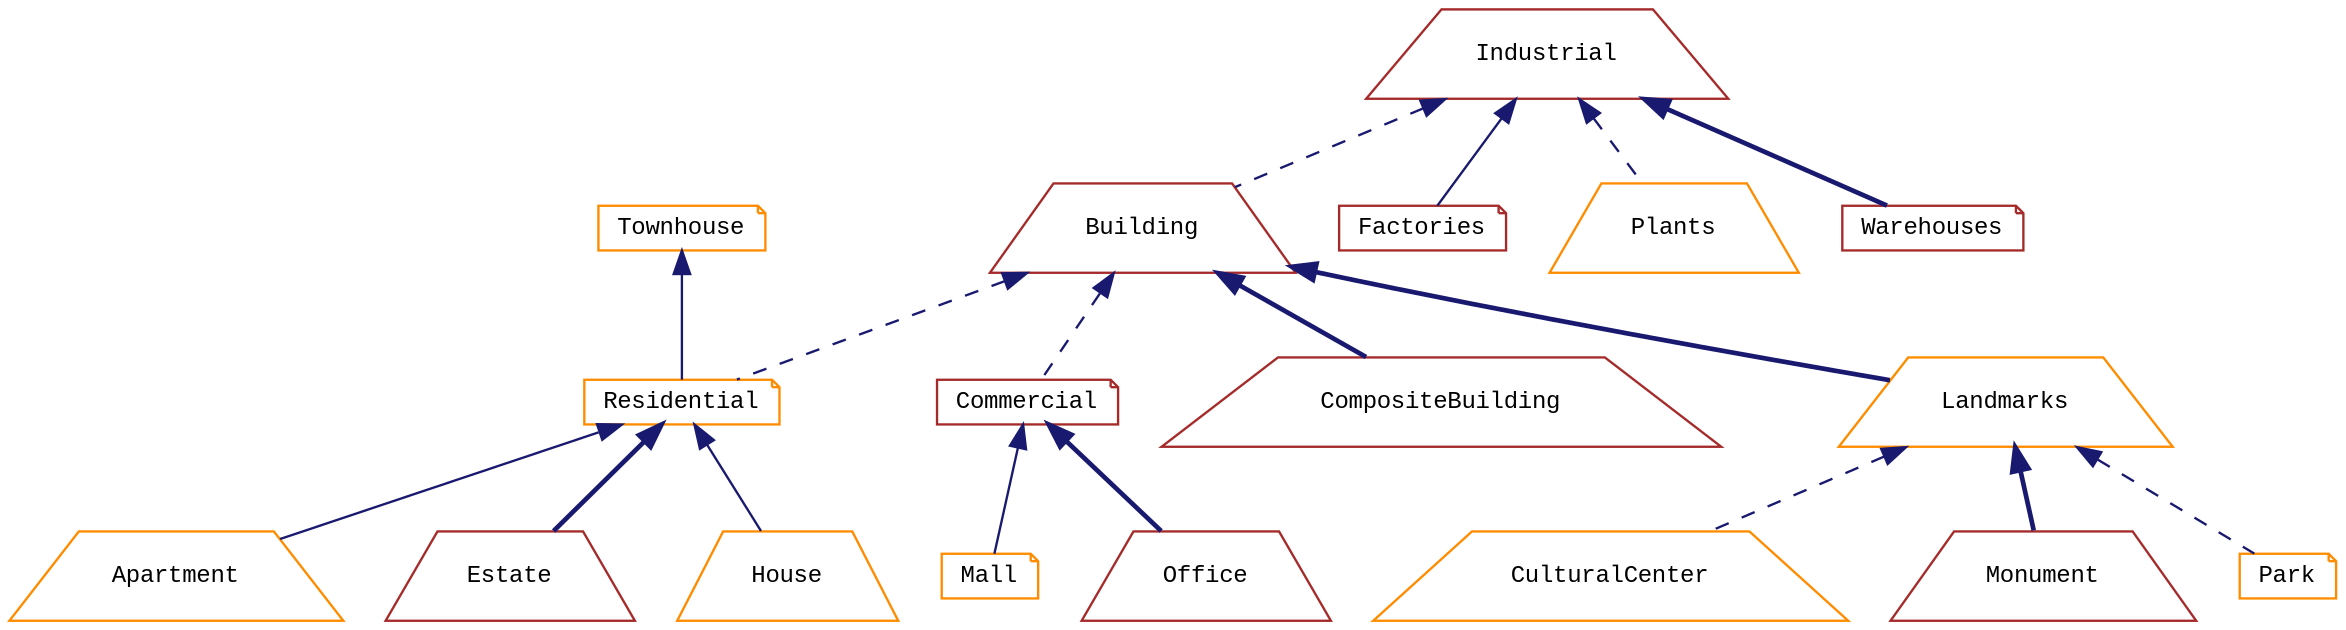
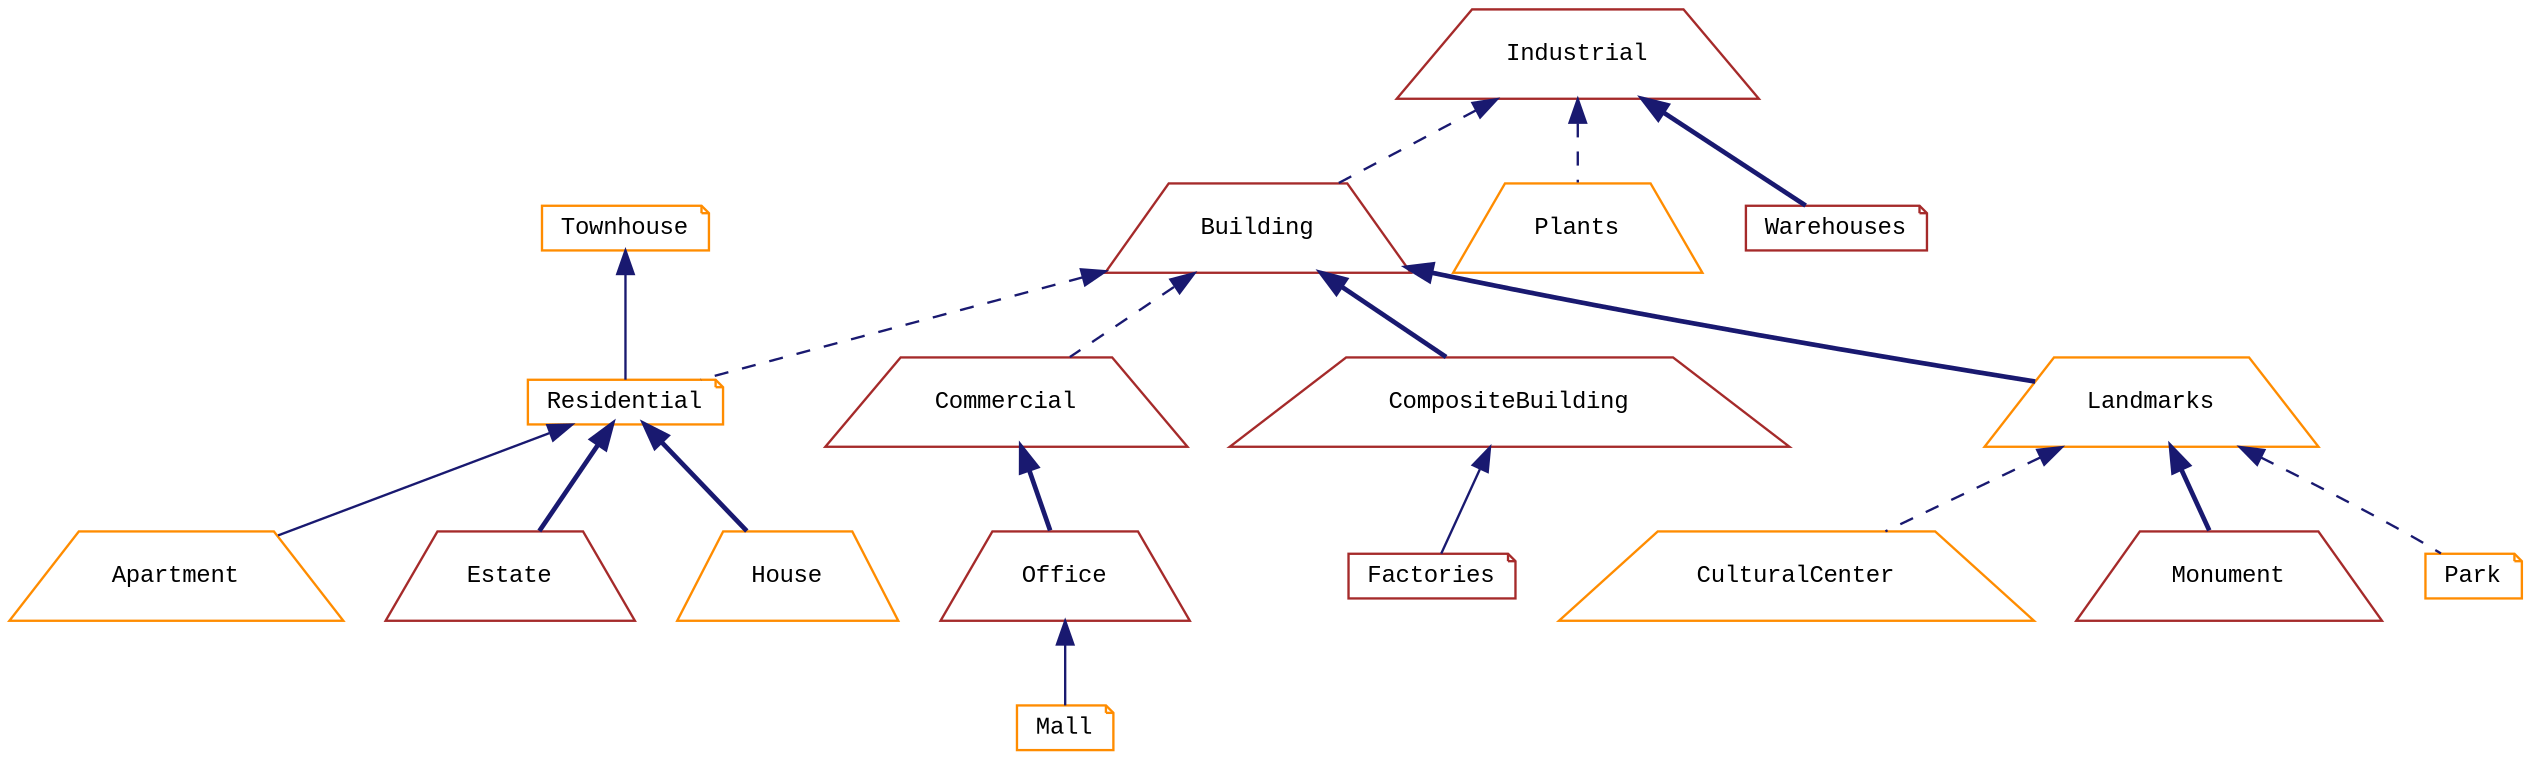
edge "Factories" -> "Industrial": now "Factories" -> "CompositeBuilding"
node "Commercial": shape note -> trapezium
edge "House" -> "Residential": style solid -> bold
edge "Mall" -> "Commercial": now "Mall" -> "Office"
